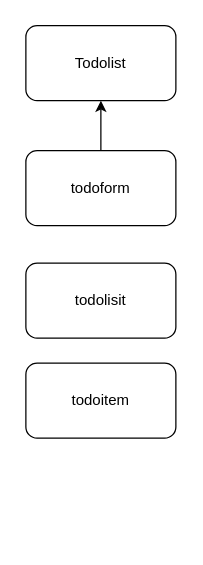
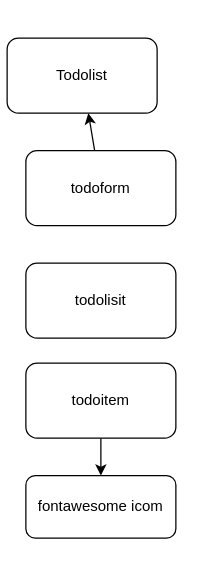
node "Todolist": moved (101, 63) -> (82, 76)
edge "todoitem" -> "fontawesome icom": added
node "fontawesome icom": added
